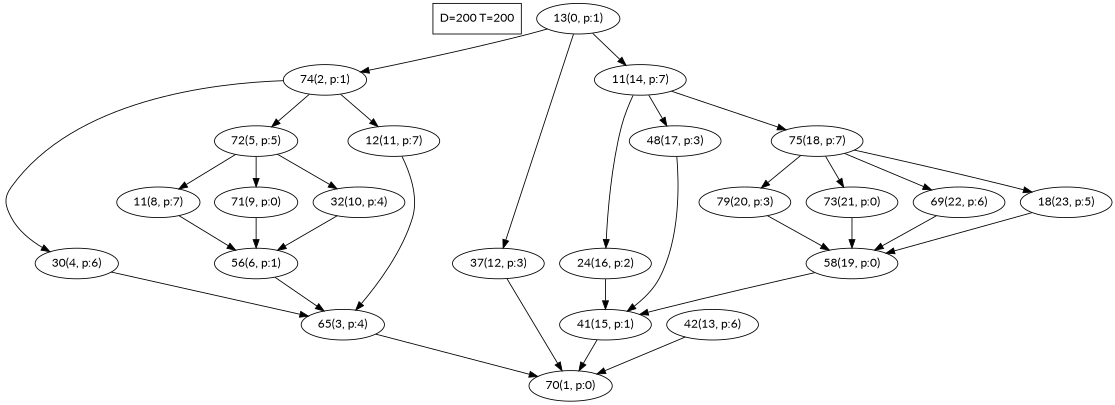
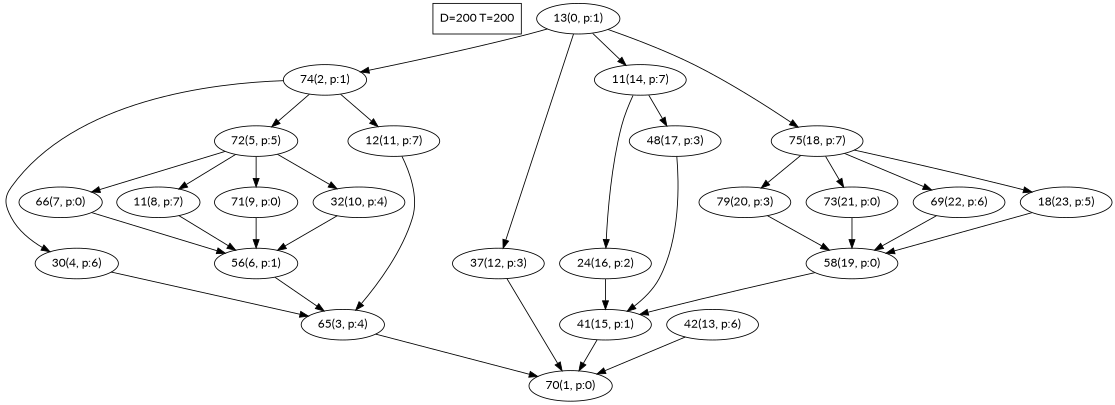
edge "11(14, p:7)" -> "75(18, p:7)": now "13(0, p:1)" -> "75(18, p:7)"
node "66(7, p:0)": added
